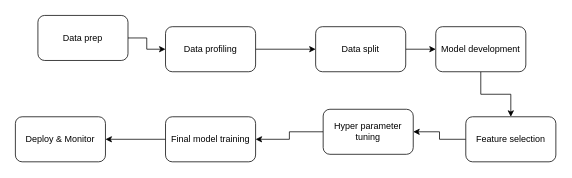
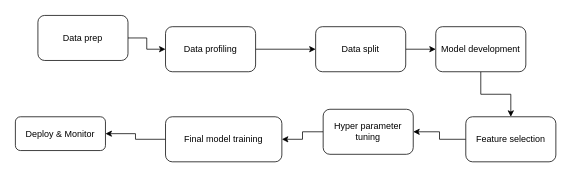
node "Deploy & Monitor": size 90x45 -> 90x34
node "Final model training": size 90x45 -> 116x45
